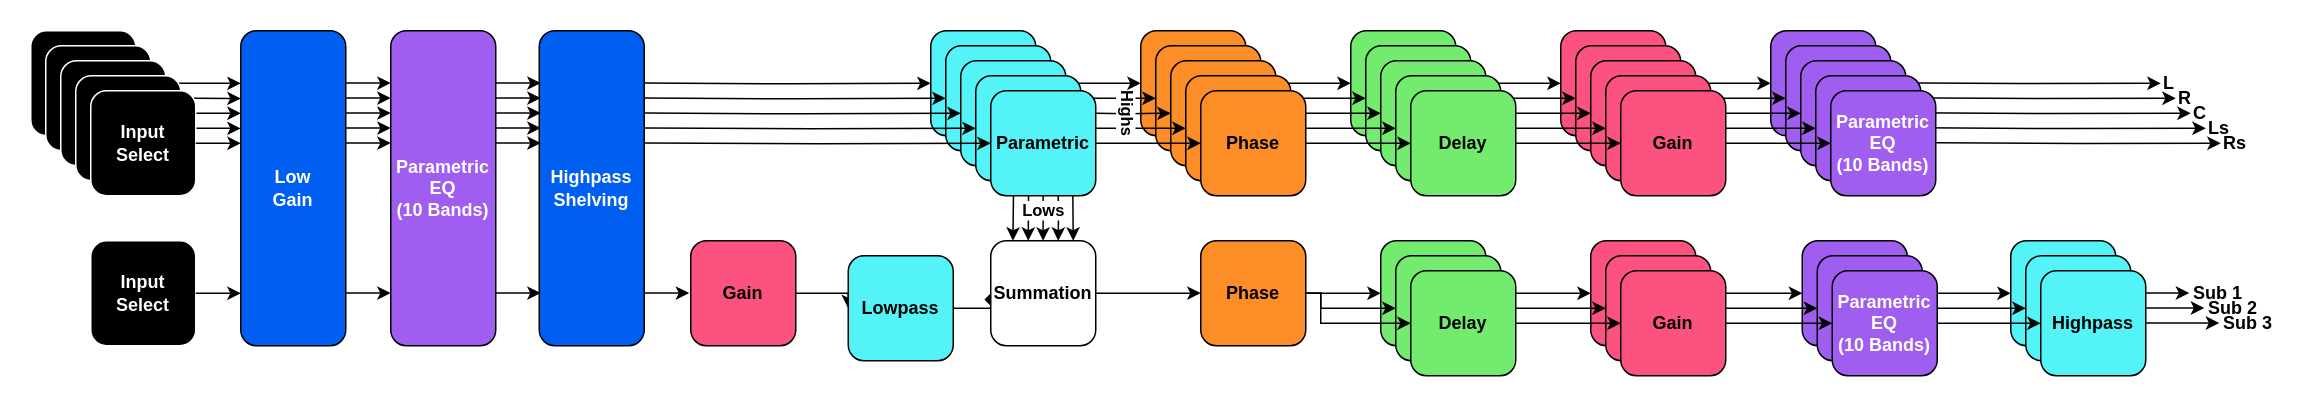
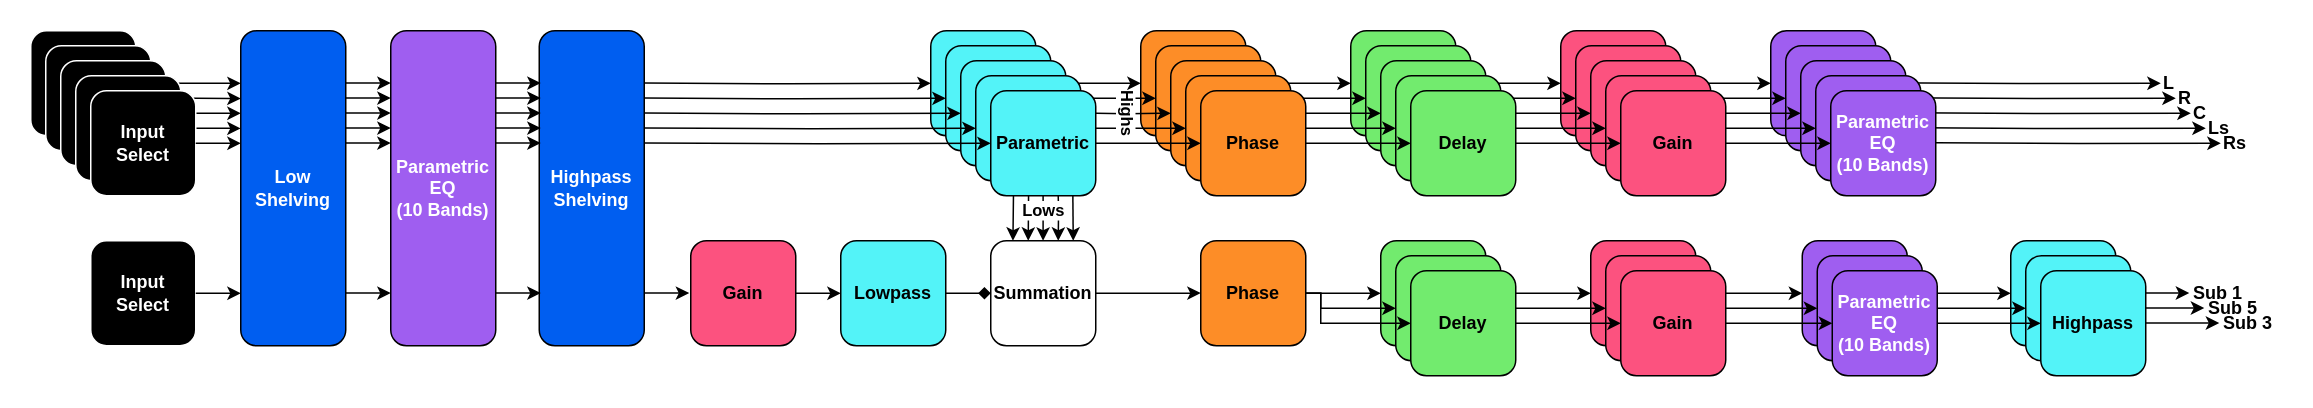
node "Low Gain": label "Low Gain" -> "Low Shelving"
node "Lowpass": moved (901, 308) -> (893, 293)
node "Sub 2": label "Sub 2" -> "Sub 5"
